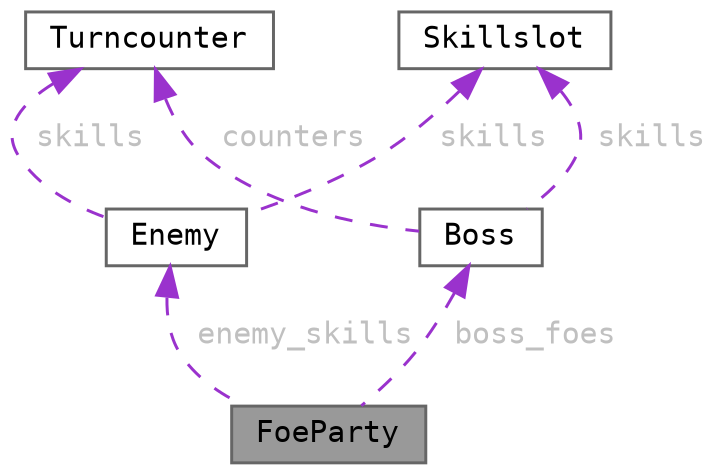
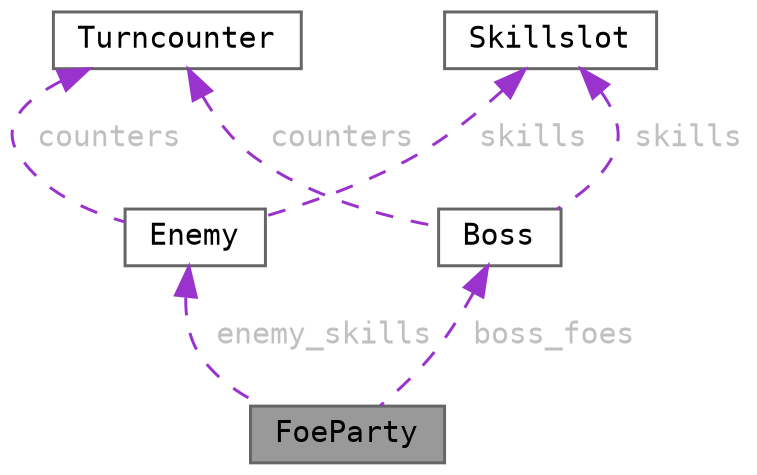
edge "Enemy" -> "Turncounter": label " skills" -> " counters"
